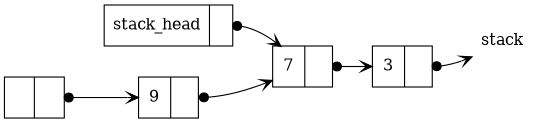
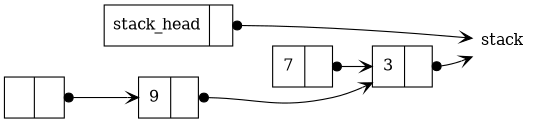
edge "stack_head" -- "7": now "stack_head" -- "stack"
edge "7" -- "9": now "3" -- "9"
